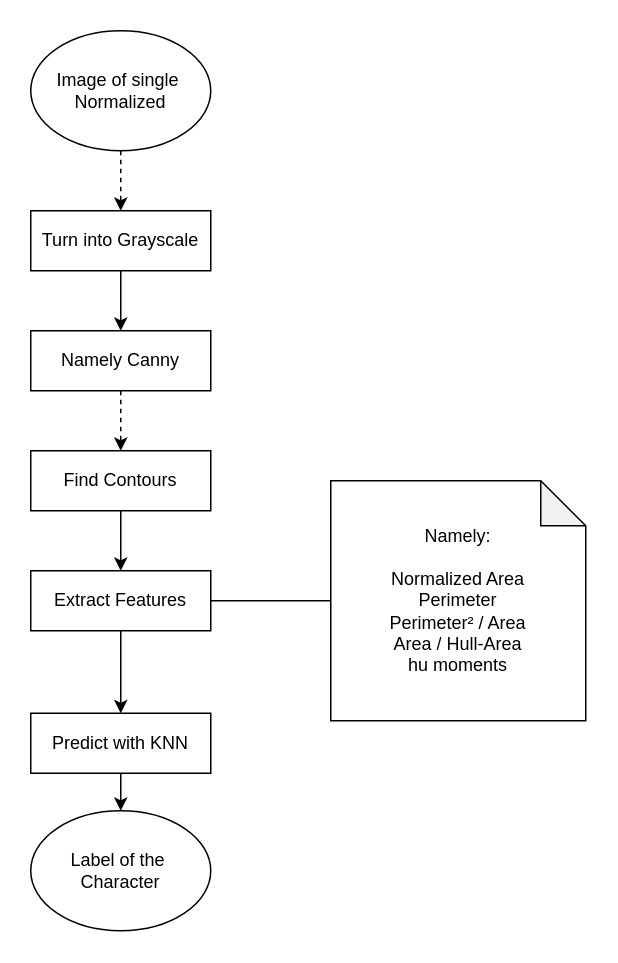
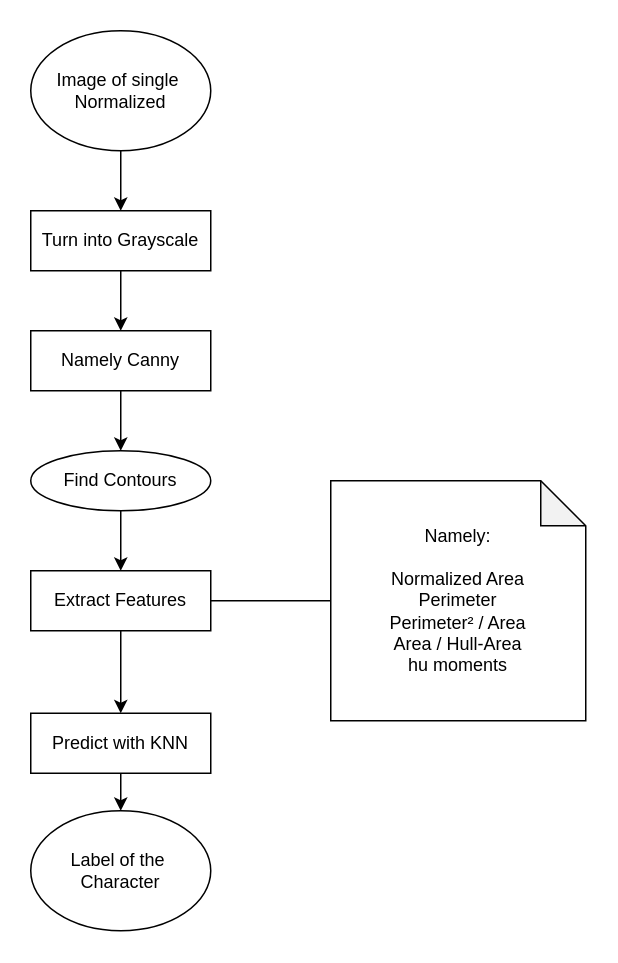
edge "Image of single Normalized" -> "Turn into Grayscale": style dashed -> solid
edge "Namely Canny" -> "Find Contours": style dashed -> solid
node "Find Contours": shape rectangle -> ellipse
